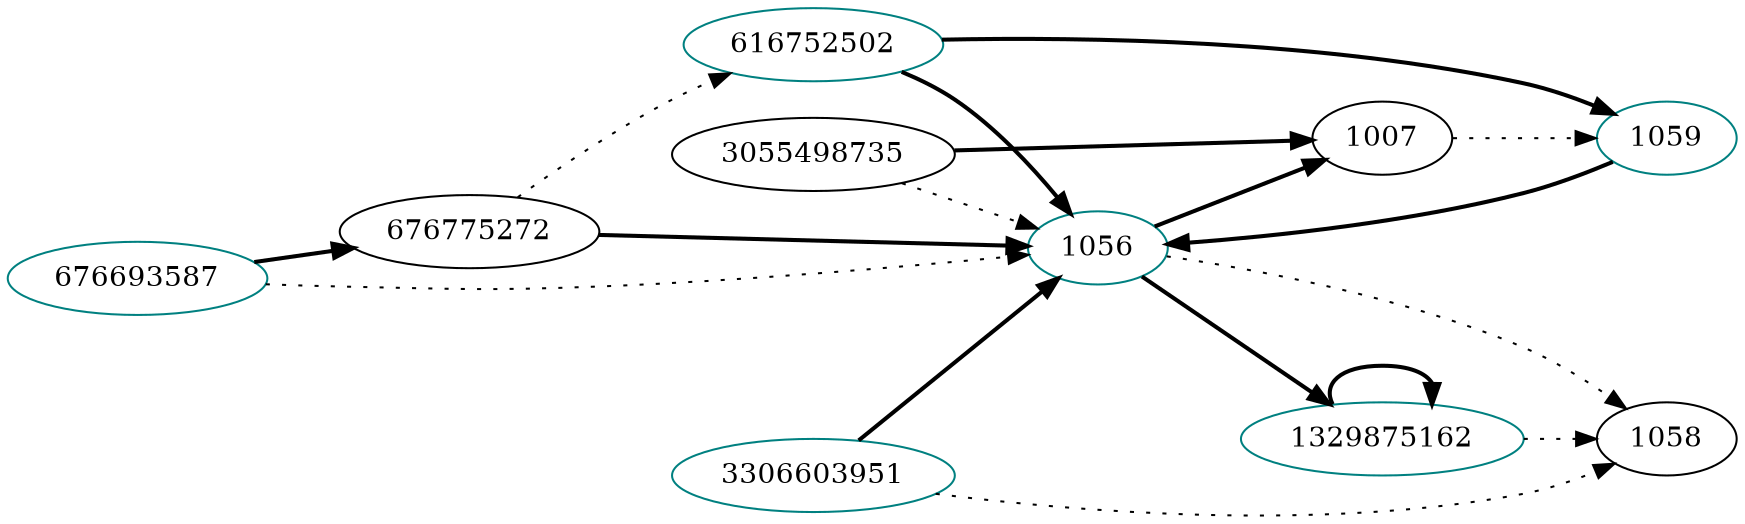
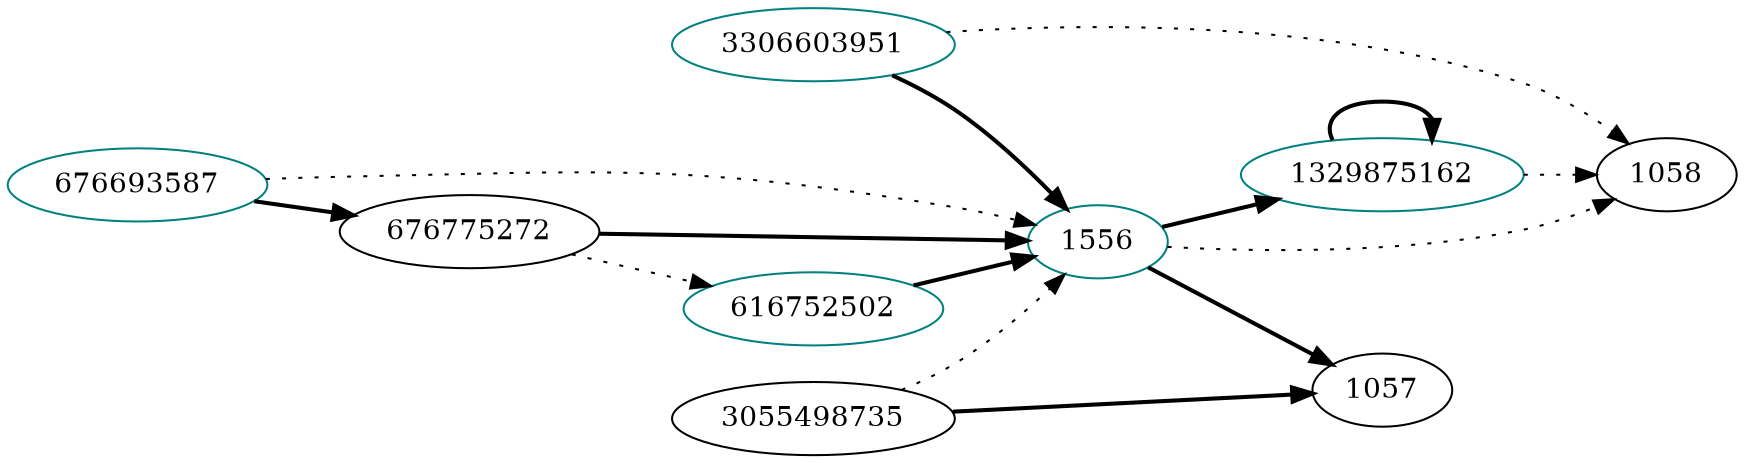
node "1007": label "1007" -> "1057"
node "1059": removed
node "1056": label "1056" -> "1556"
